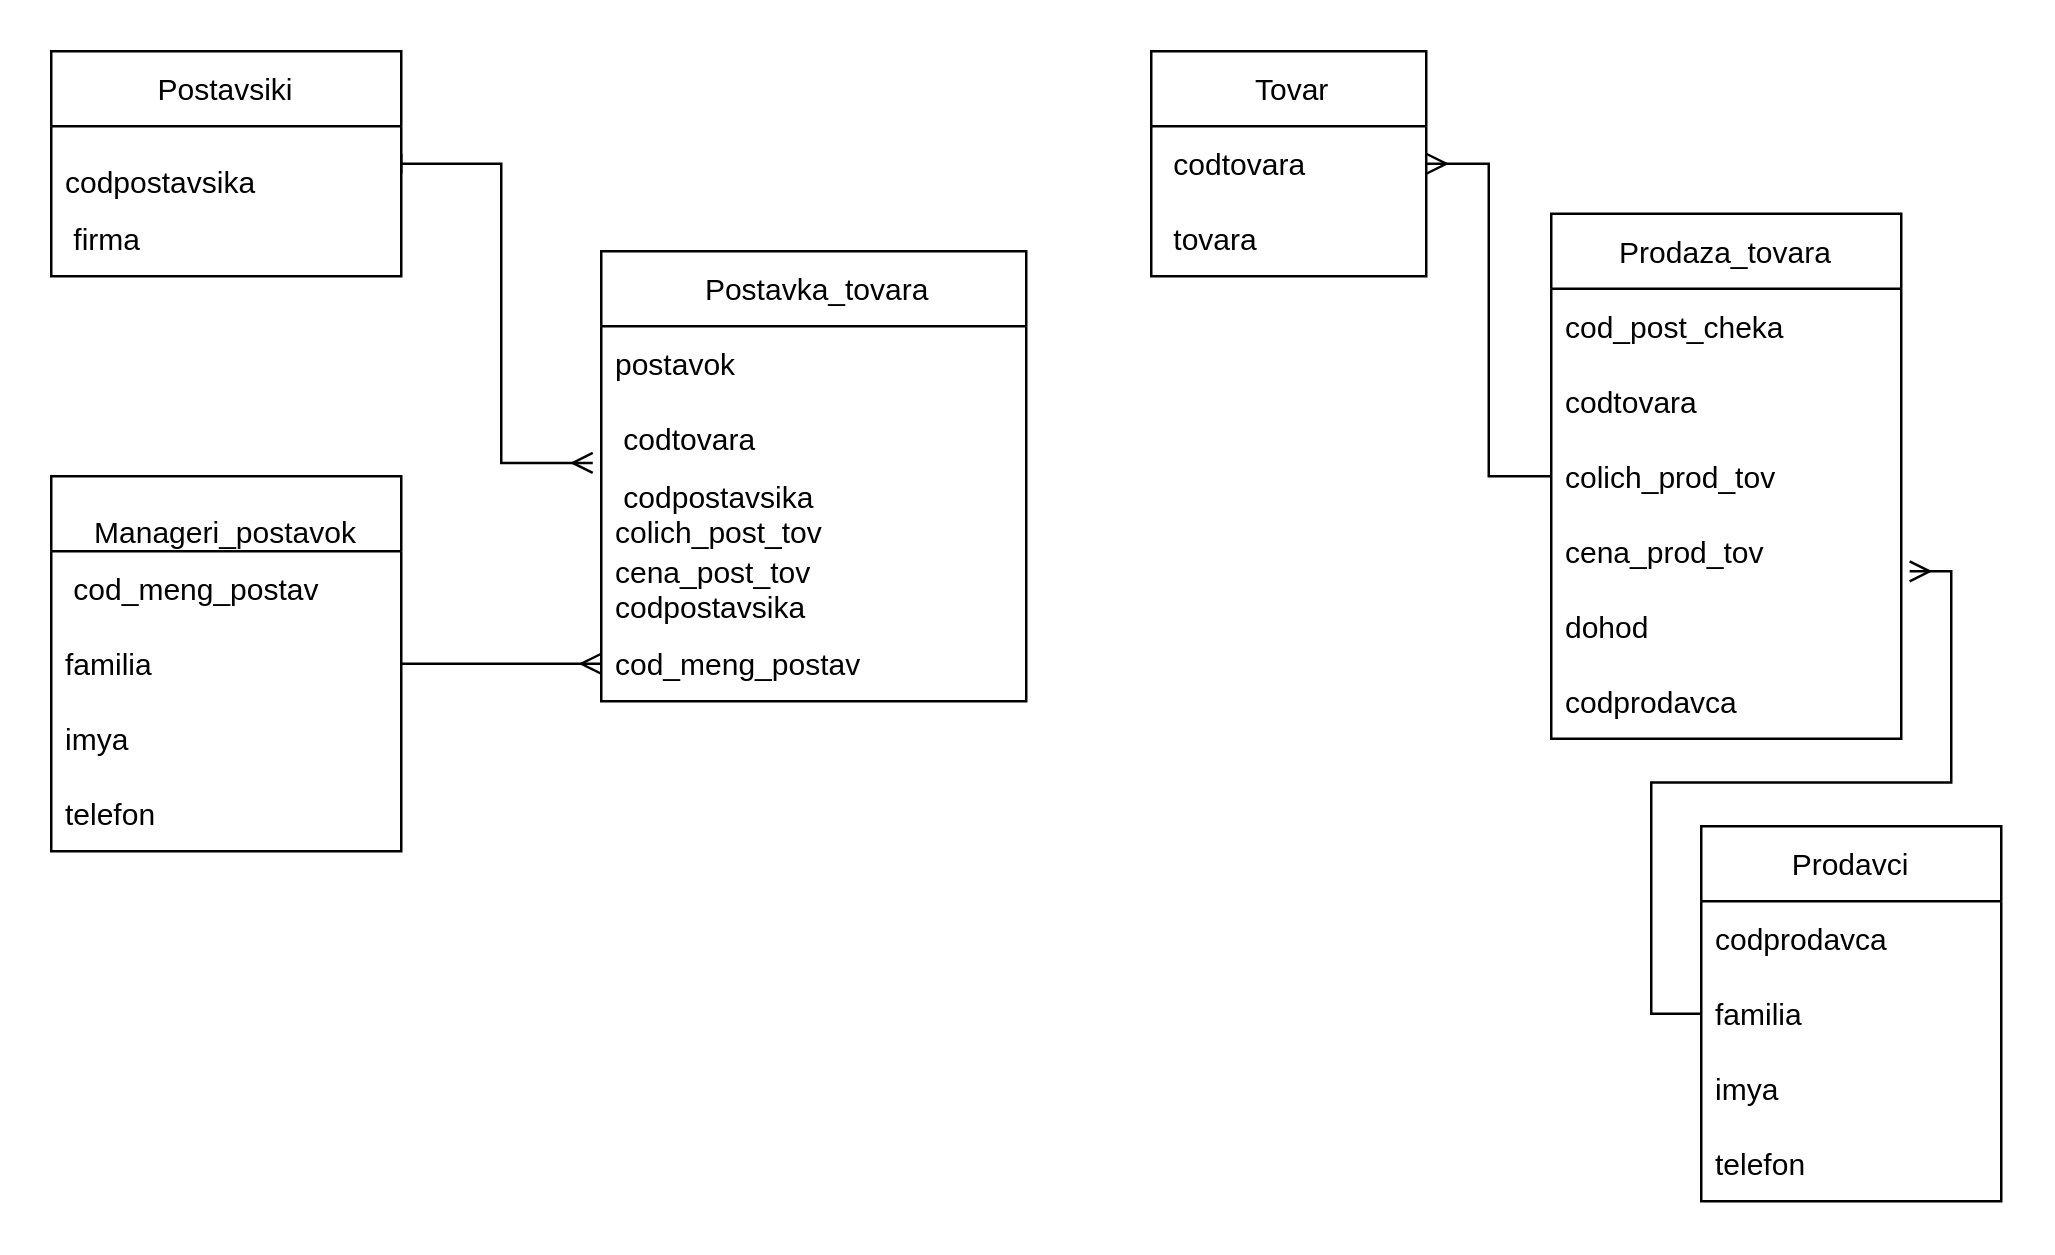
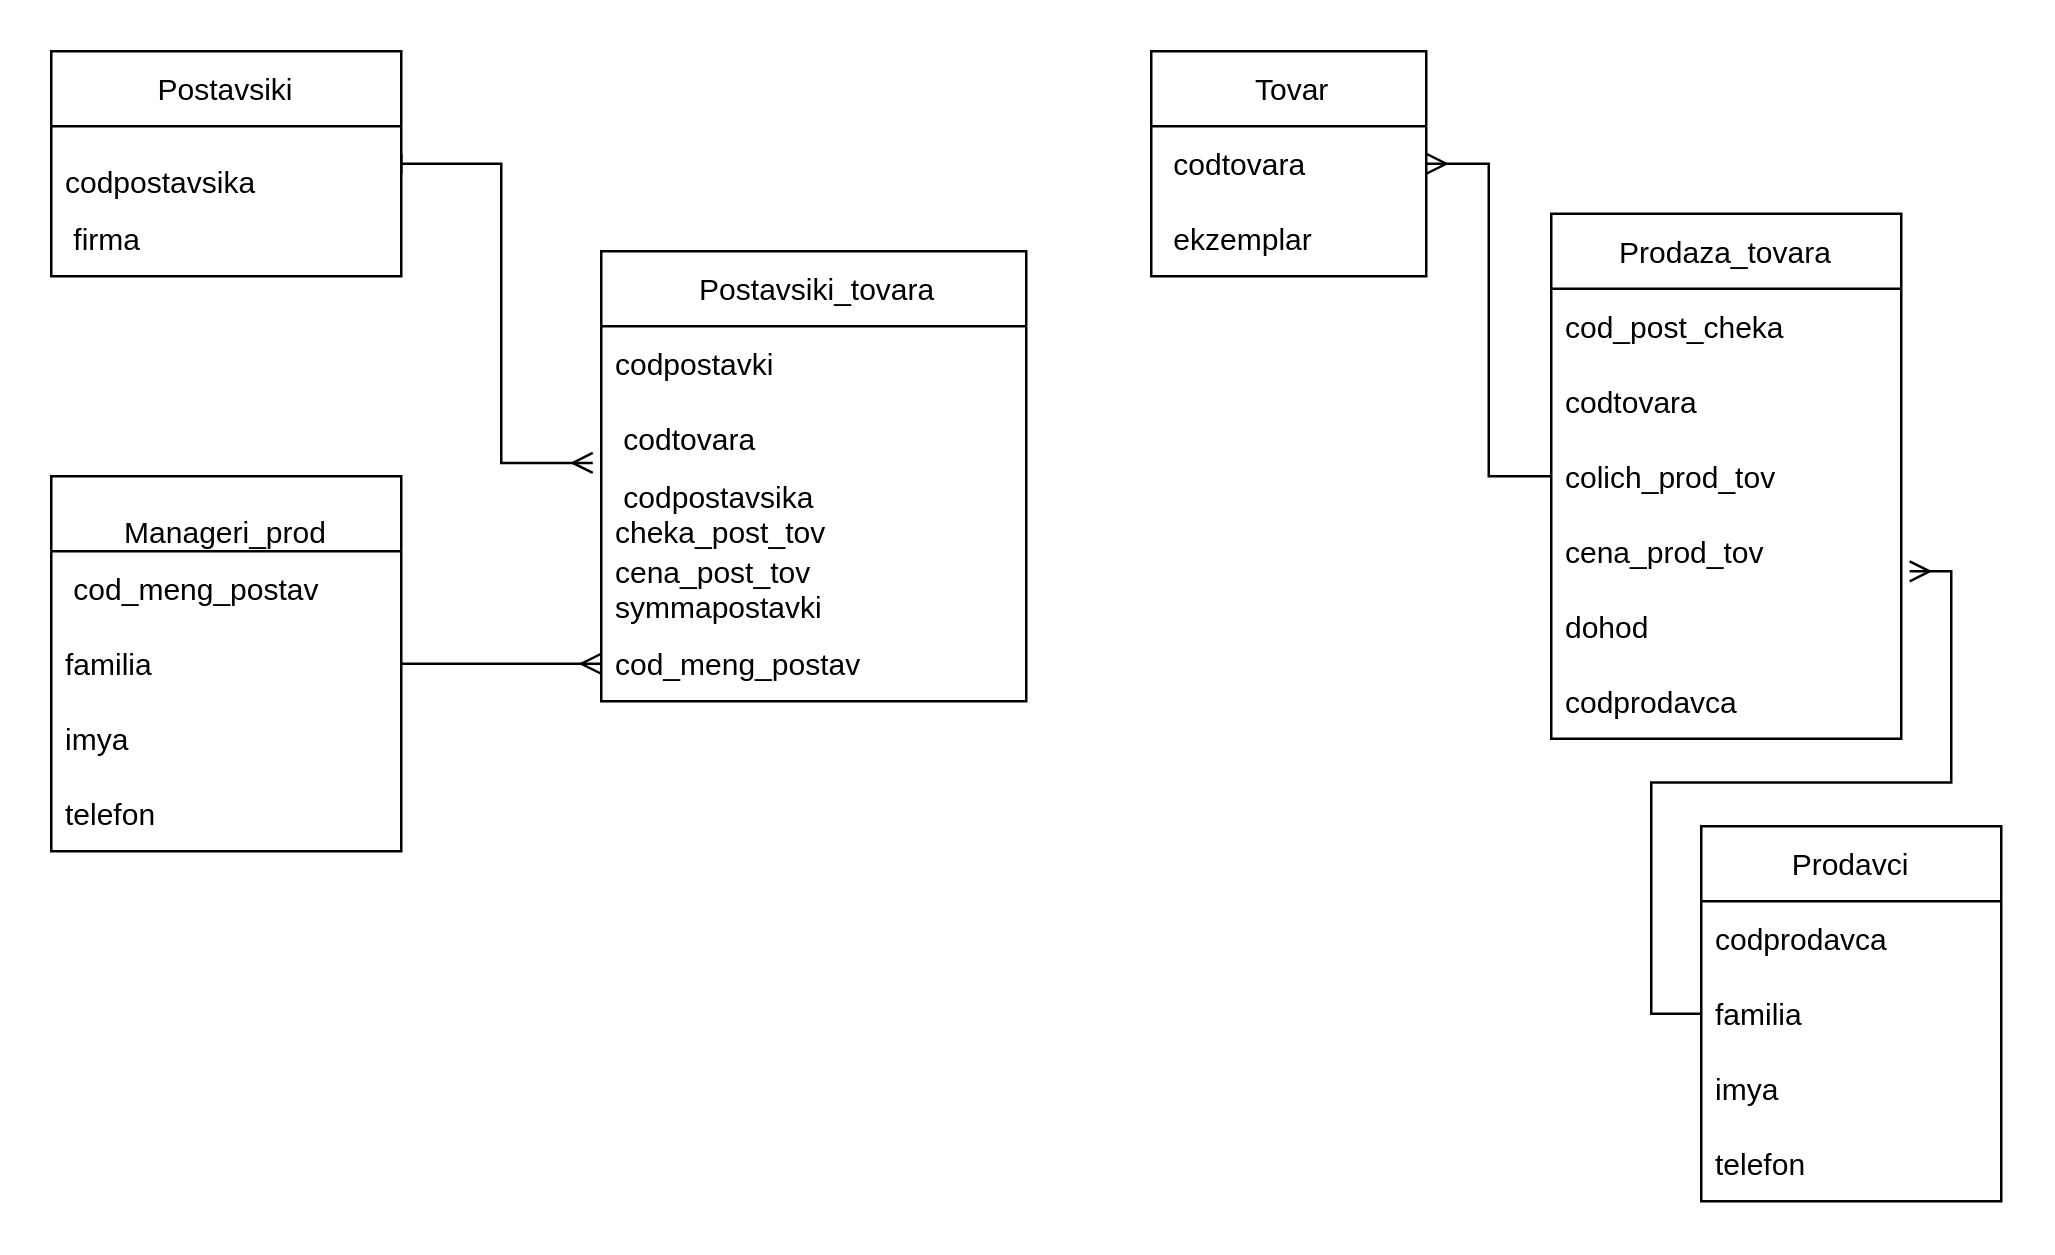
node "tovara": label "tovara" -> "ekzemplar"
node "Postavka_tovara": label "Postavka_tovara" -> "Postavsiki_tovara"
node "postavok": label "postavok" -> "codpostavki"
node "codpostavsika colich_post_tov cena_post_tov": label "codpostavsika colich_post_tov cena_post_tov" -> "codpostavsika cheka_post_tov cena_post_tov"
node "Manageri_postavok": label "Manageri_postavok" -> "Manageri_prod"
node "cena_post_tov codpostavsika": label "cena_post_tov codpostavsika" -> "cena_post_tov symmapostavki"
